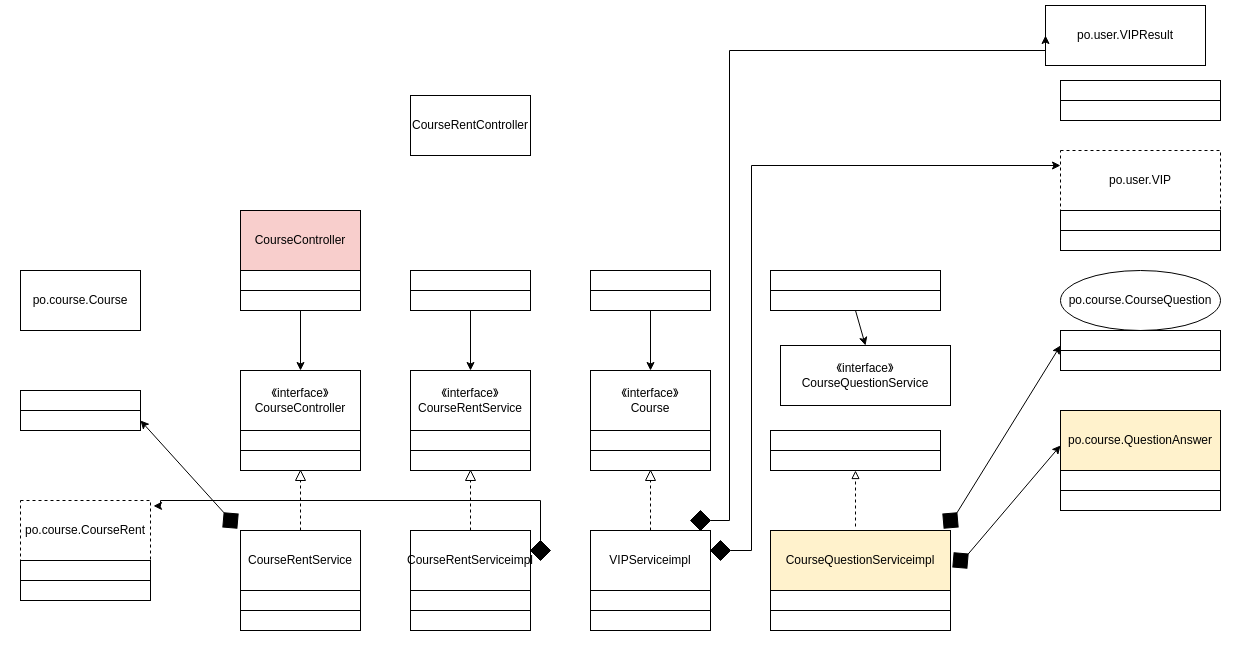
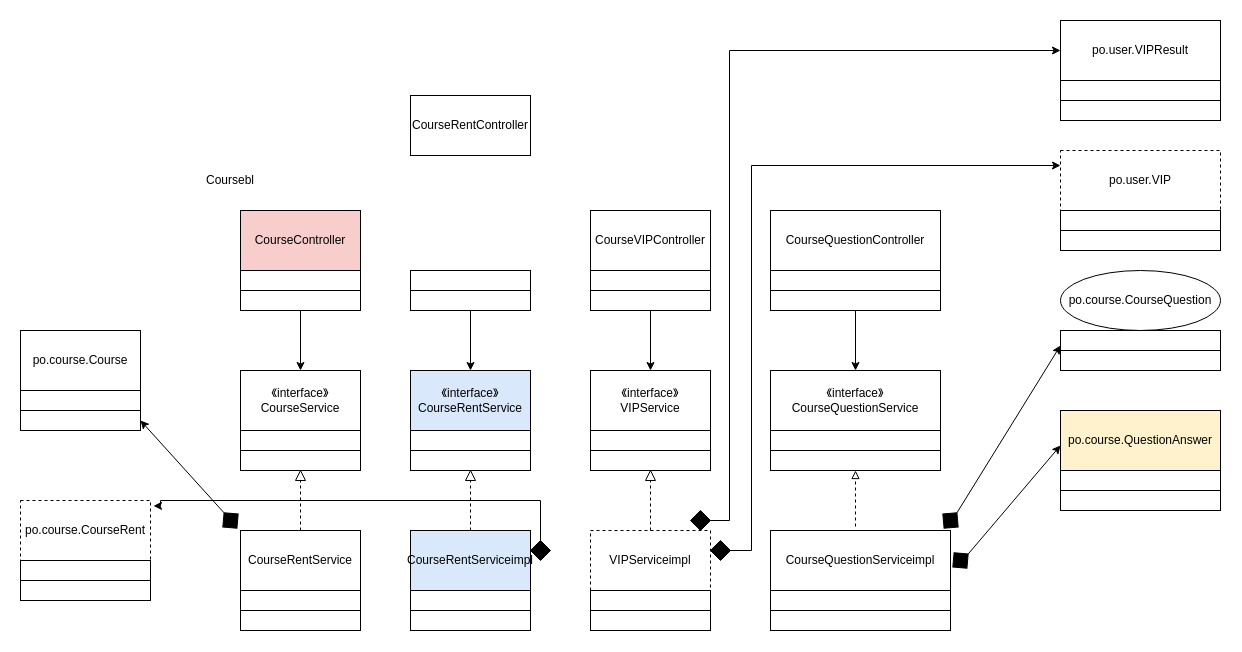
node "po.user.VIPResult": moved (1126, 36) -> (1141, 51)
node "Coursebl": added
node "CourseVIPController": added
node "CourseQuestionController": added
node "po.course.Course": moved (81, 301) -> (81, 361)
node "《interface》 CourseQuestionService": moved (866, 376) -> (856, 401)
node "《interface》 CourseController": label "《interface》 CourseController" -> "《interface》 CourseService"
node "《interface》 CourseRentService": fillcolor #ffffff -> #dae8fc
node "《interface》 Course": label "《interface》 Course" -> "《interface》 VIPService"
node "CourseRentServiceimpl": fillcolor #ffffff -> #dae8fc
node "VIPServiceimpl": style solid -> dashed
node "CourseQuestionServiceimpl": fillcolor #fff2cc -> #ffffff
